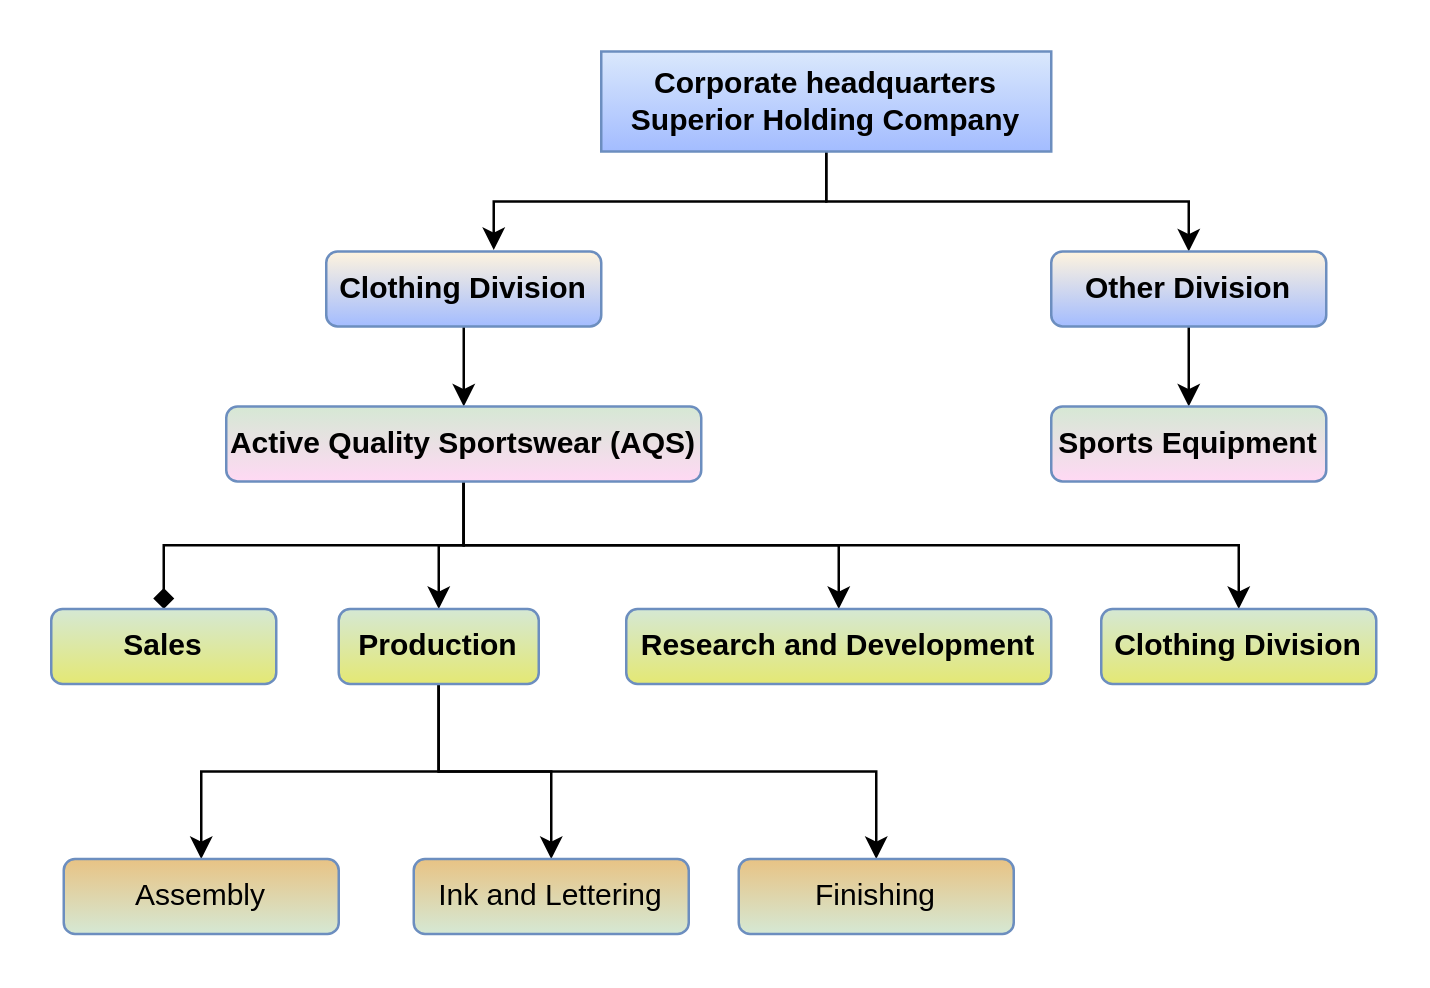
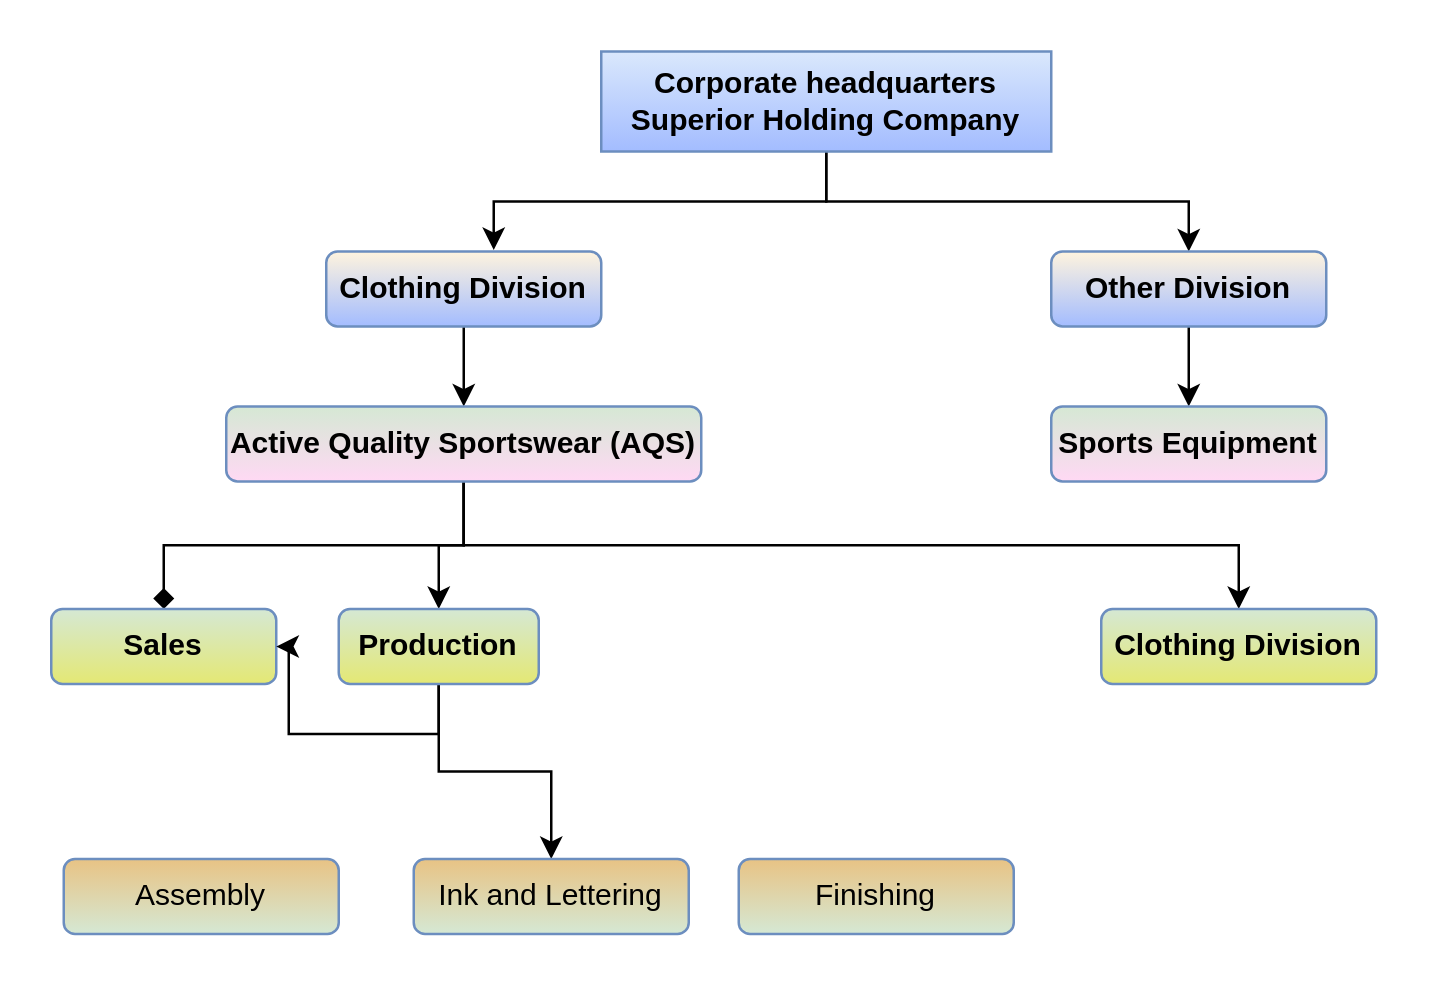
edge "Active Quality Sportswear (AQS)" -> "Research and Development": removed
node "Research and Development": removed
edge "Production" -> "Assembly": removed
edge "Production" -> "Finishing": now "Production" -> "Sales"
